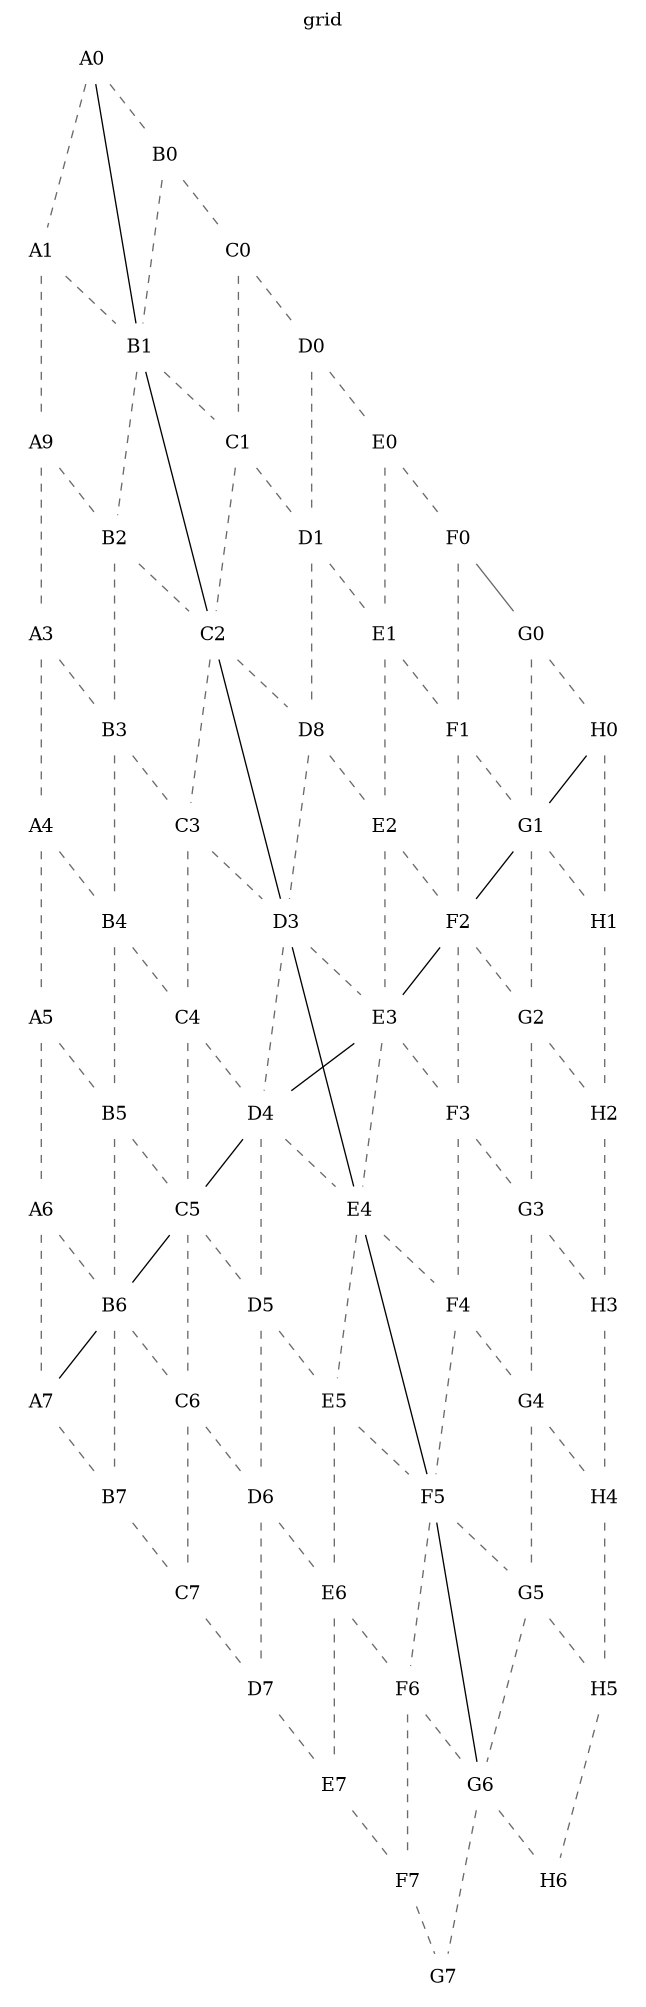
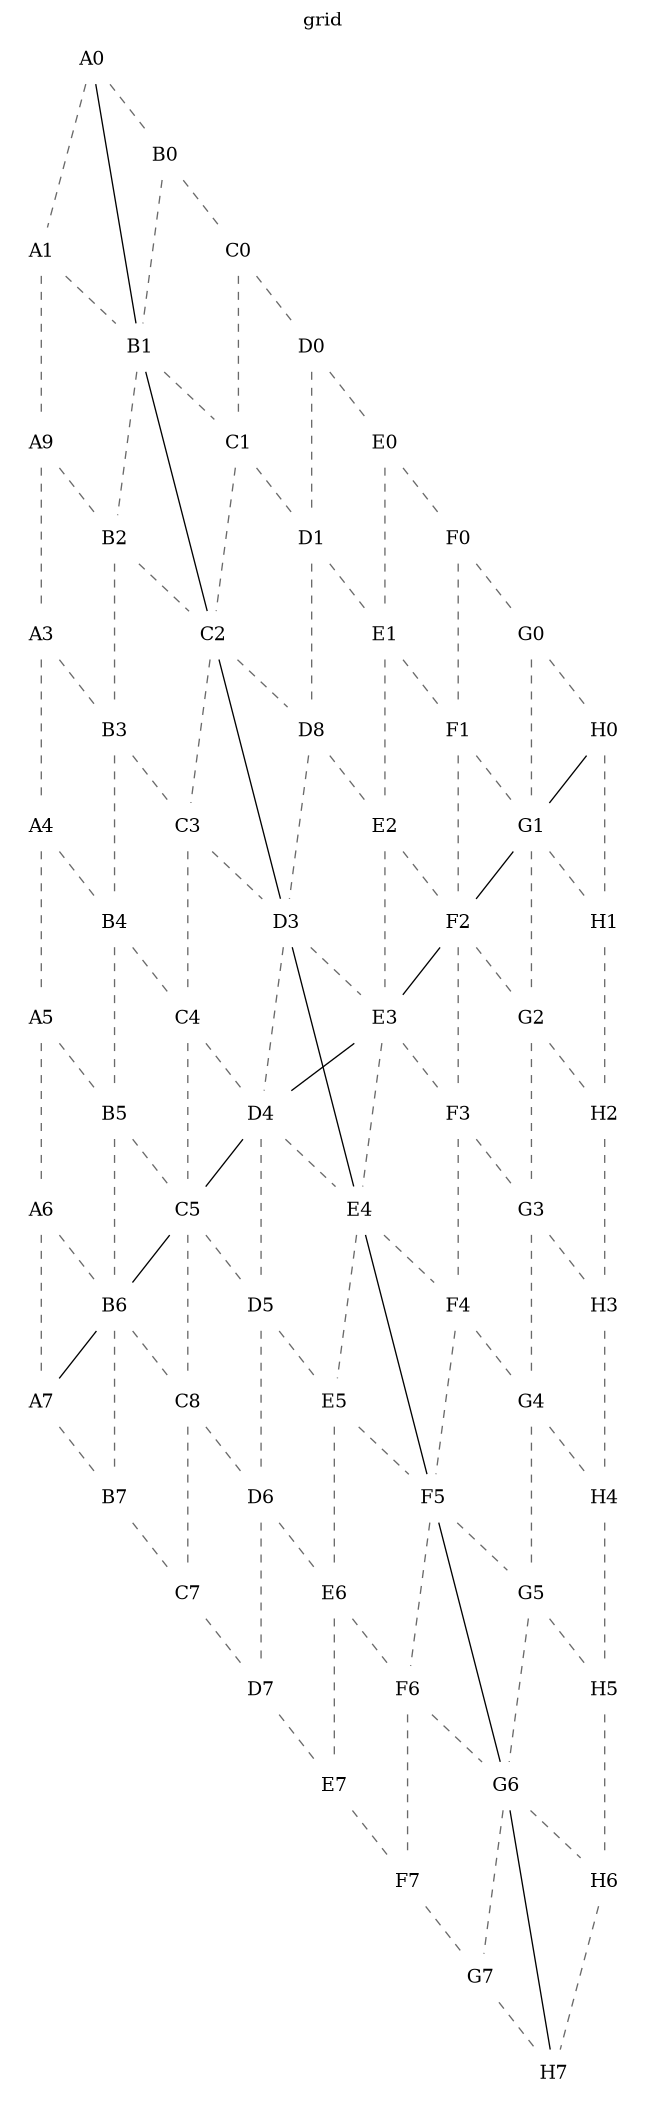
edge "F0" -- "G0": style solid -> dashed
node "C6": label "C6" -> "C8"
node "H7": added
